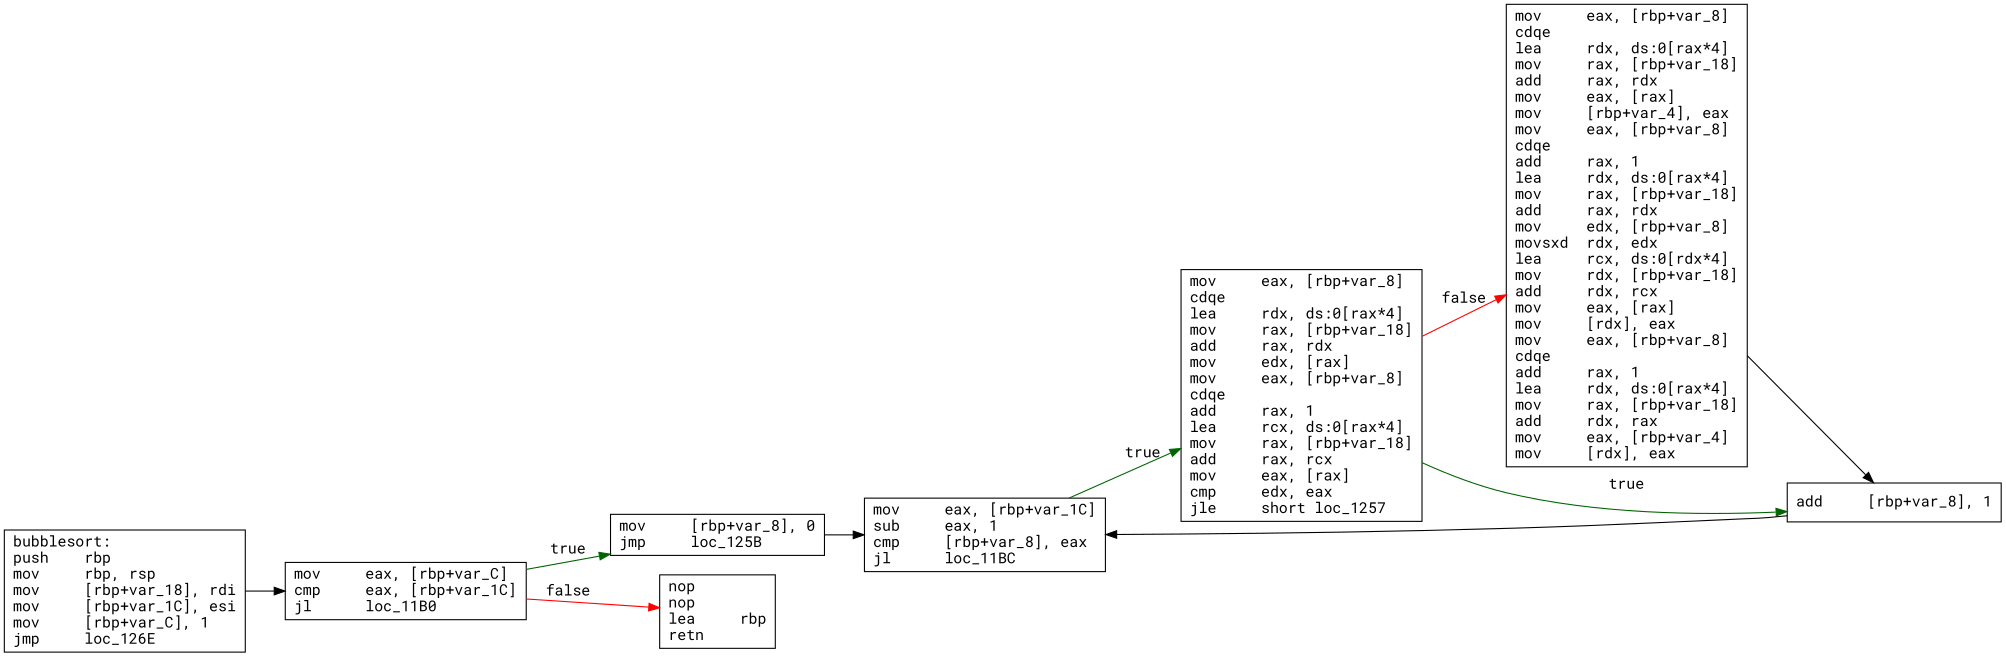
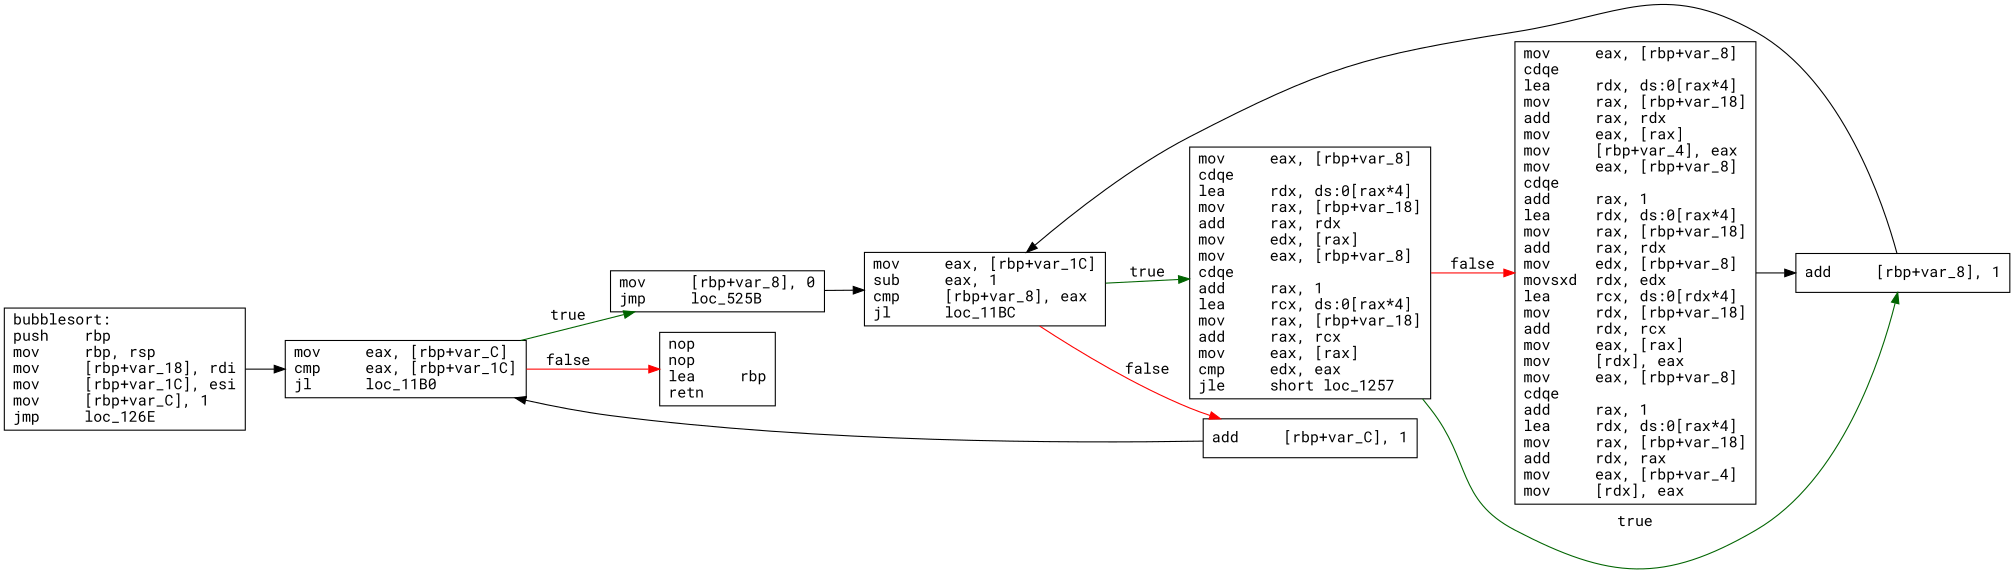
node "add     [rbp+var_C], 1": added
node "mov     [rbp+var_8], 0 jmp     loc_125B": label "mov     [rbp+var_8], 0 jmp     loc_125B" -> "mov     [rbp+var_8], 0 jmp     loc_525B"
